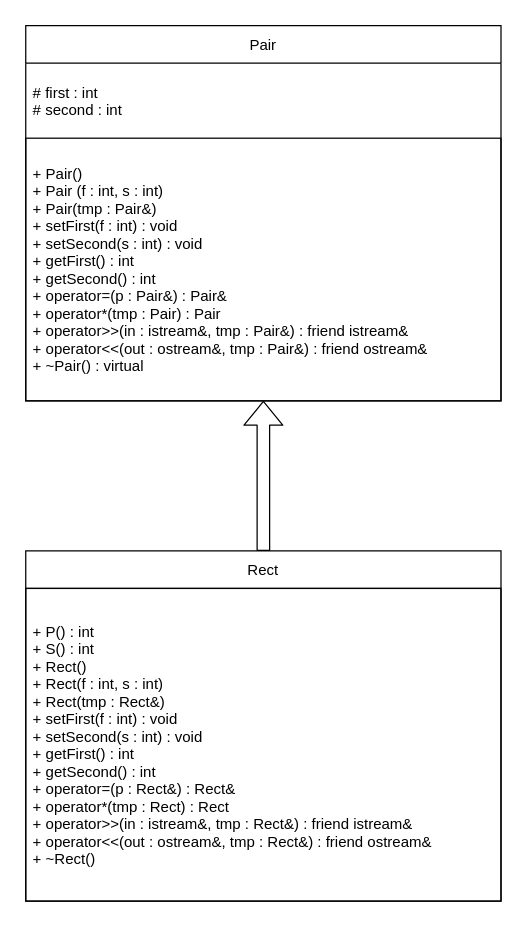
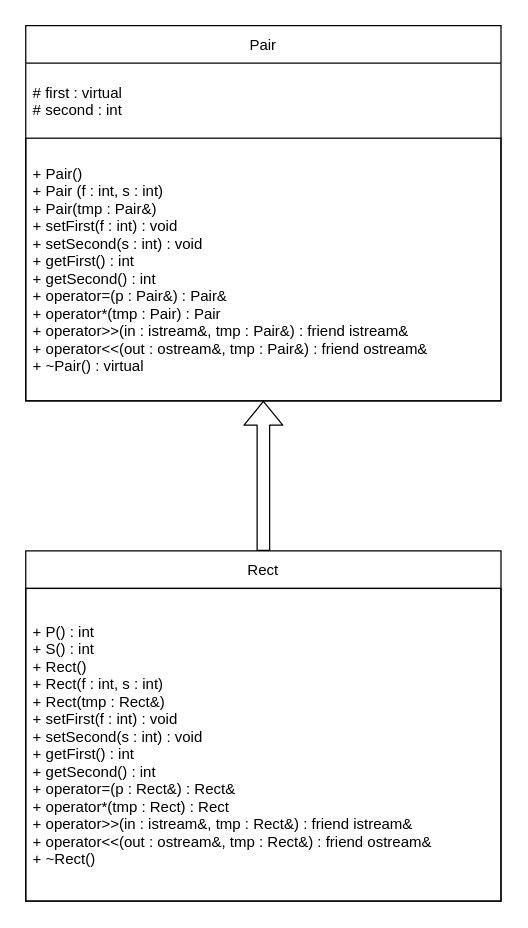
node "# first : int # second : int": label "# first : int # second : int" -> "# first : virtual # second : int"
